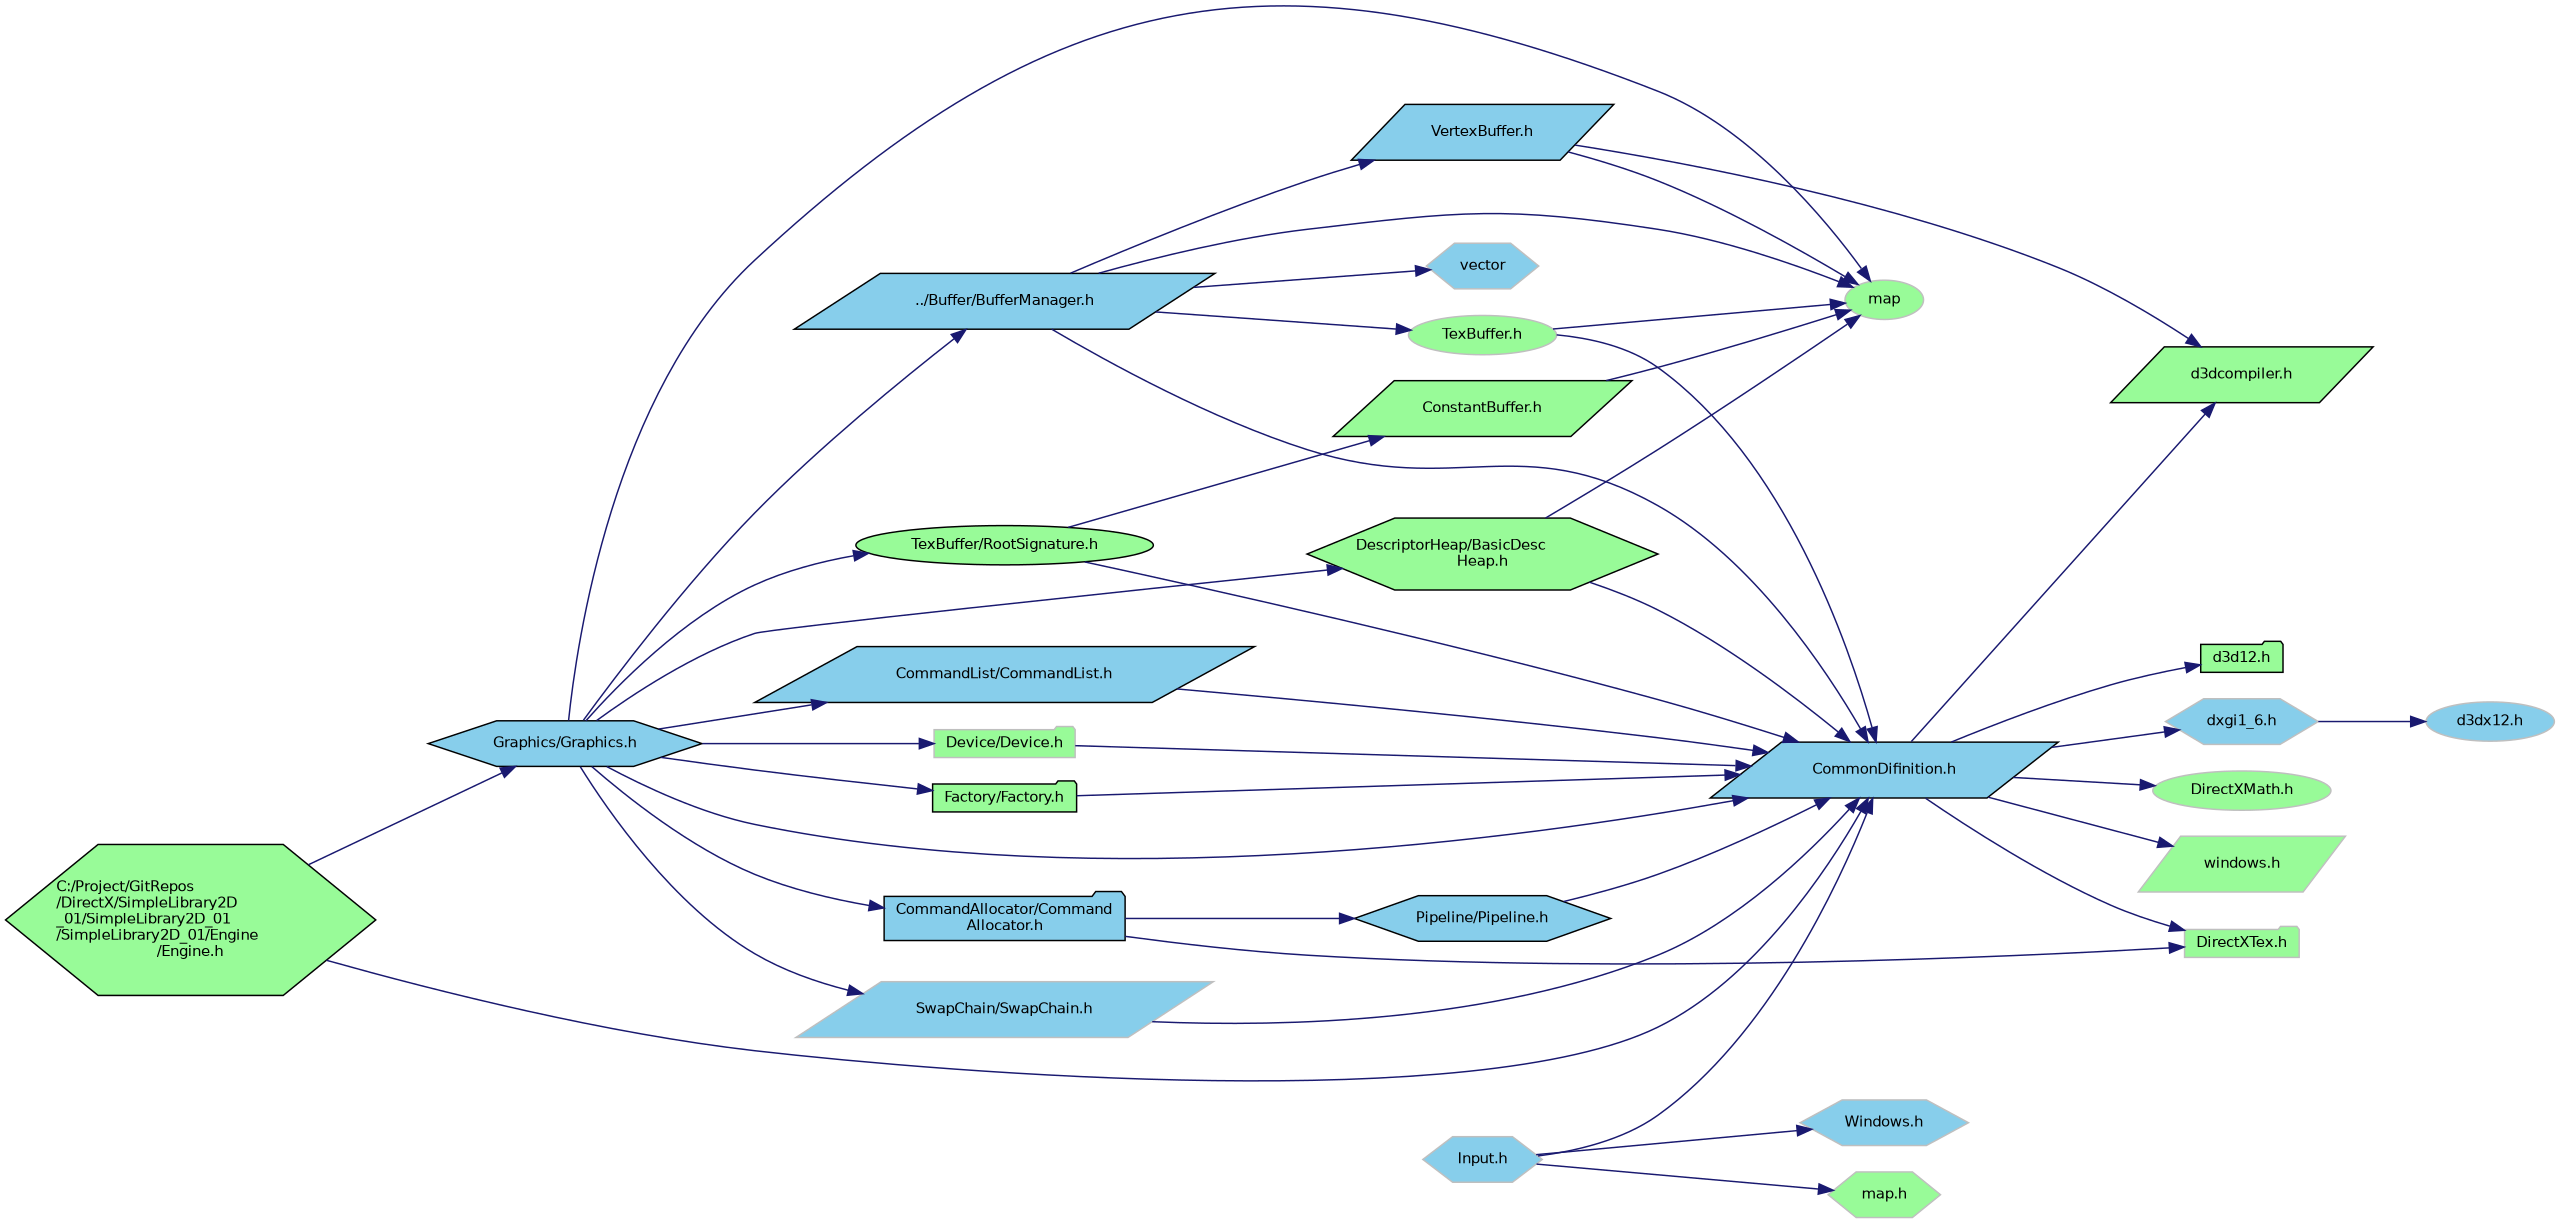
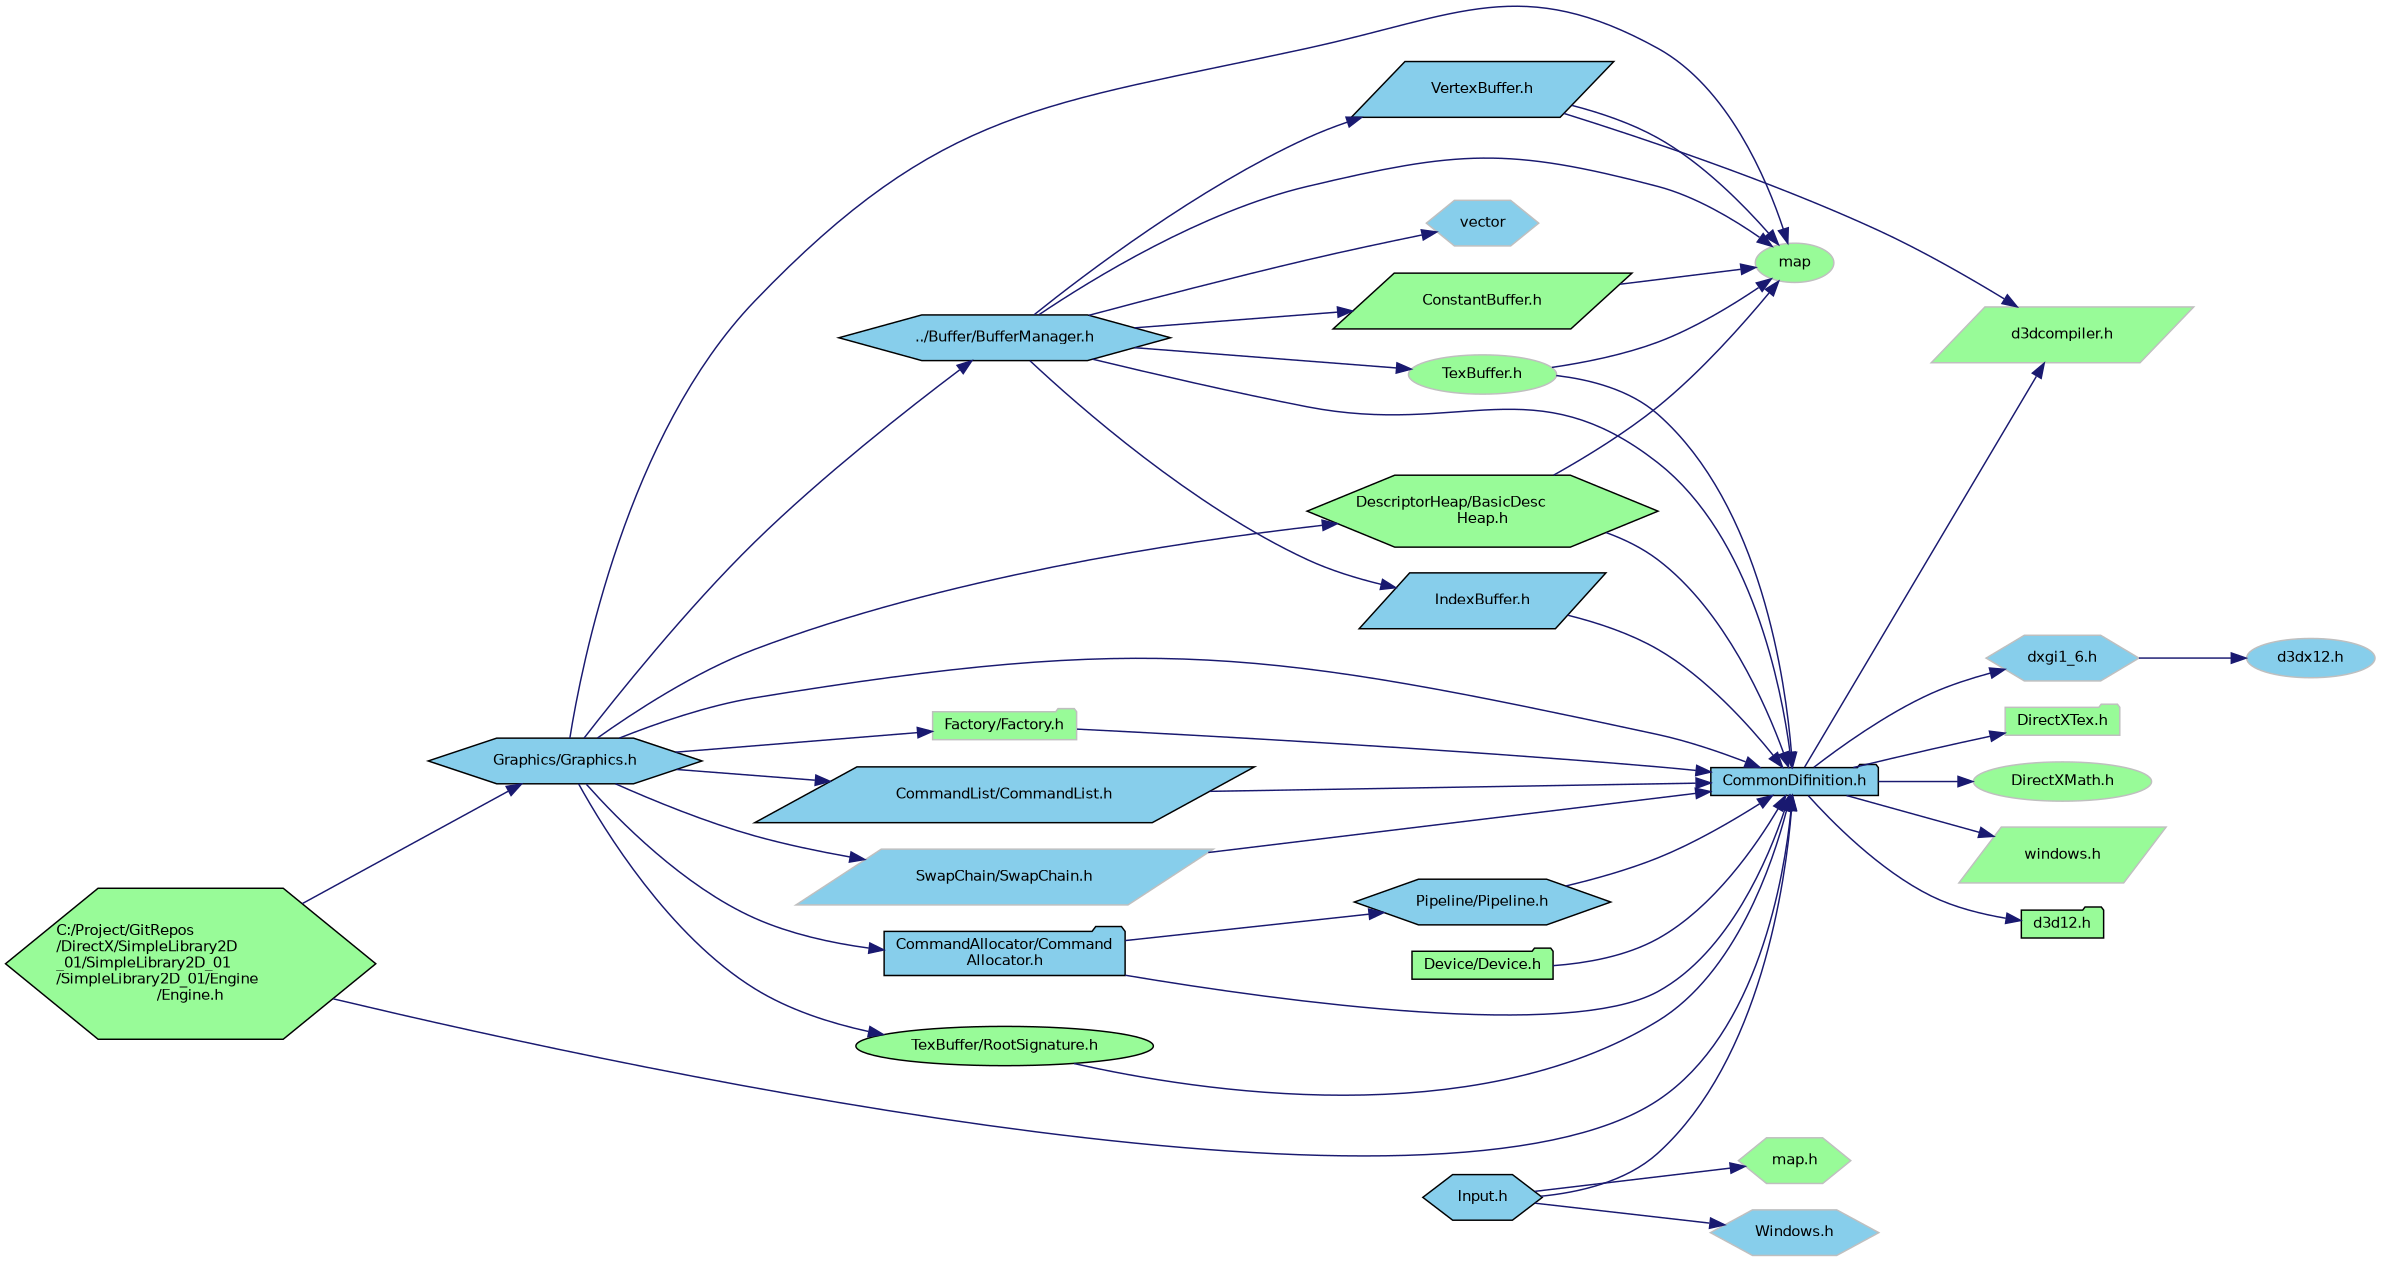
node "../Buffer/BufferManager.h": shape parallelogram -> hexagon
node "d3dcompiler.h": color black -> grey75
edge "TexBuffer/RootSignature.h" -> "ConstantBuffer.h": now "../Buffer/BufferManager.h" -> "ConstantBuffer.h"
node "IndexBuffer.h": added
edge "Graphics/Graphics.h" -> "Device/Device.h": removed
node "Device/Device.h": color grey75 -> black
node "CommonDifinition.h": shape parallelogram -> folder
node "Factory/Factory.h": color black -> grey75
edge "CommandAllocator/Command Allocator.h" -> "DirectXTex.h": now "CommandAllocator/Command Allocator.h" -> "CommonDifinition.h"
node "Input.h": color grey75 -> black
